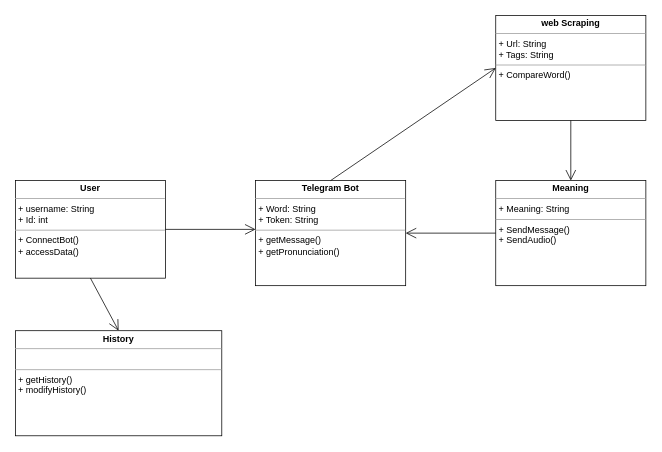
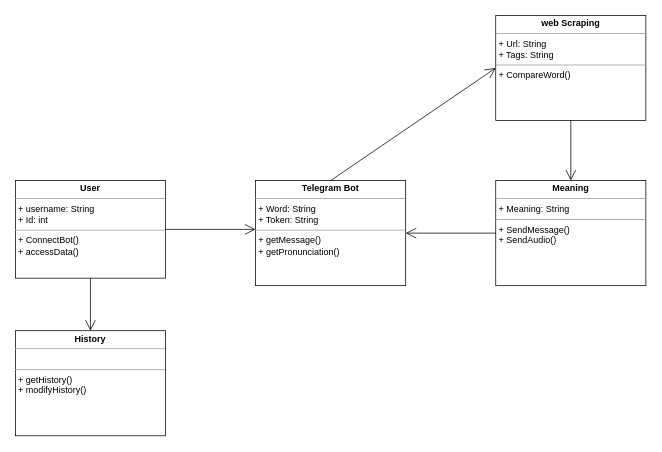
node "History + getHistory() + modifyHistory()": size 206x105 -> 150x105
